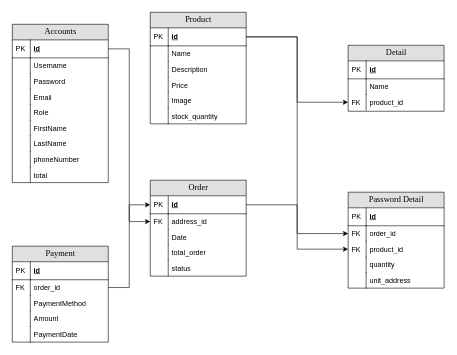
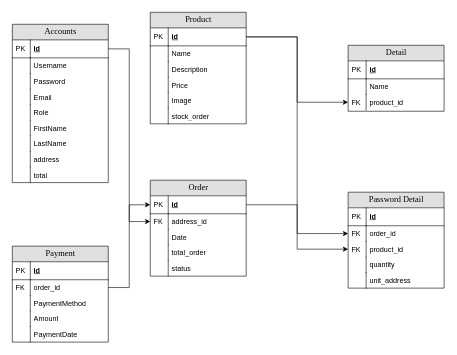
node "stock_quantity": label "stock_quantity" -> "stock_order"
node "phoneNumber": label "phoneNumber" -> "address"
